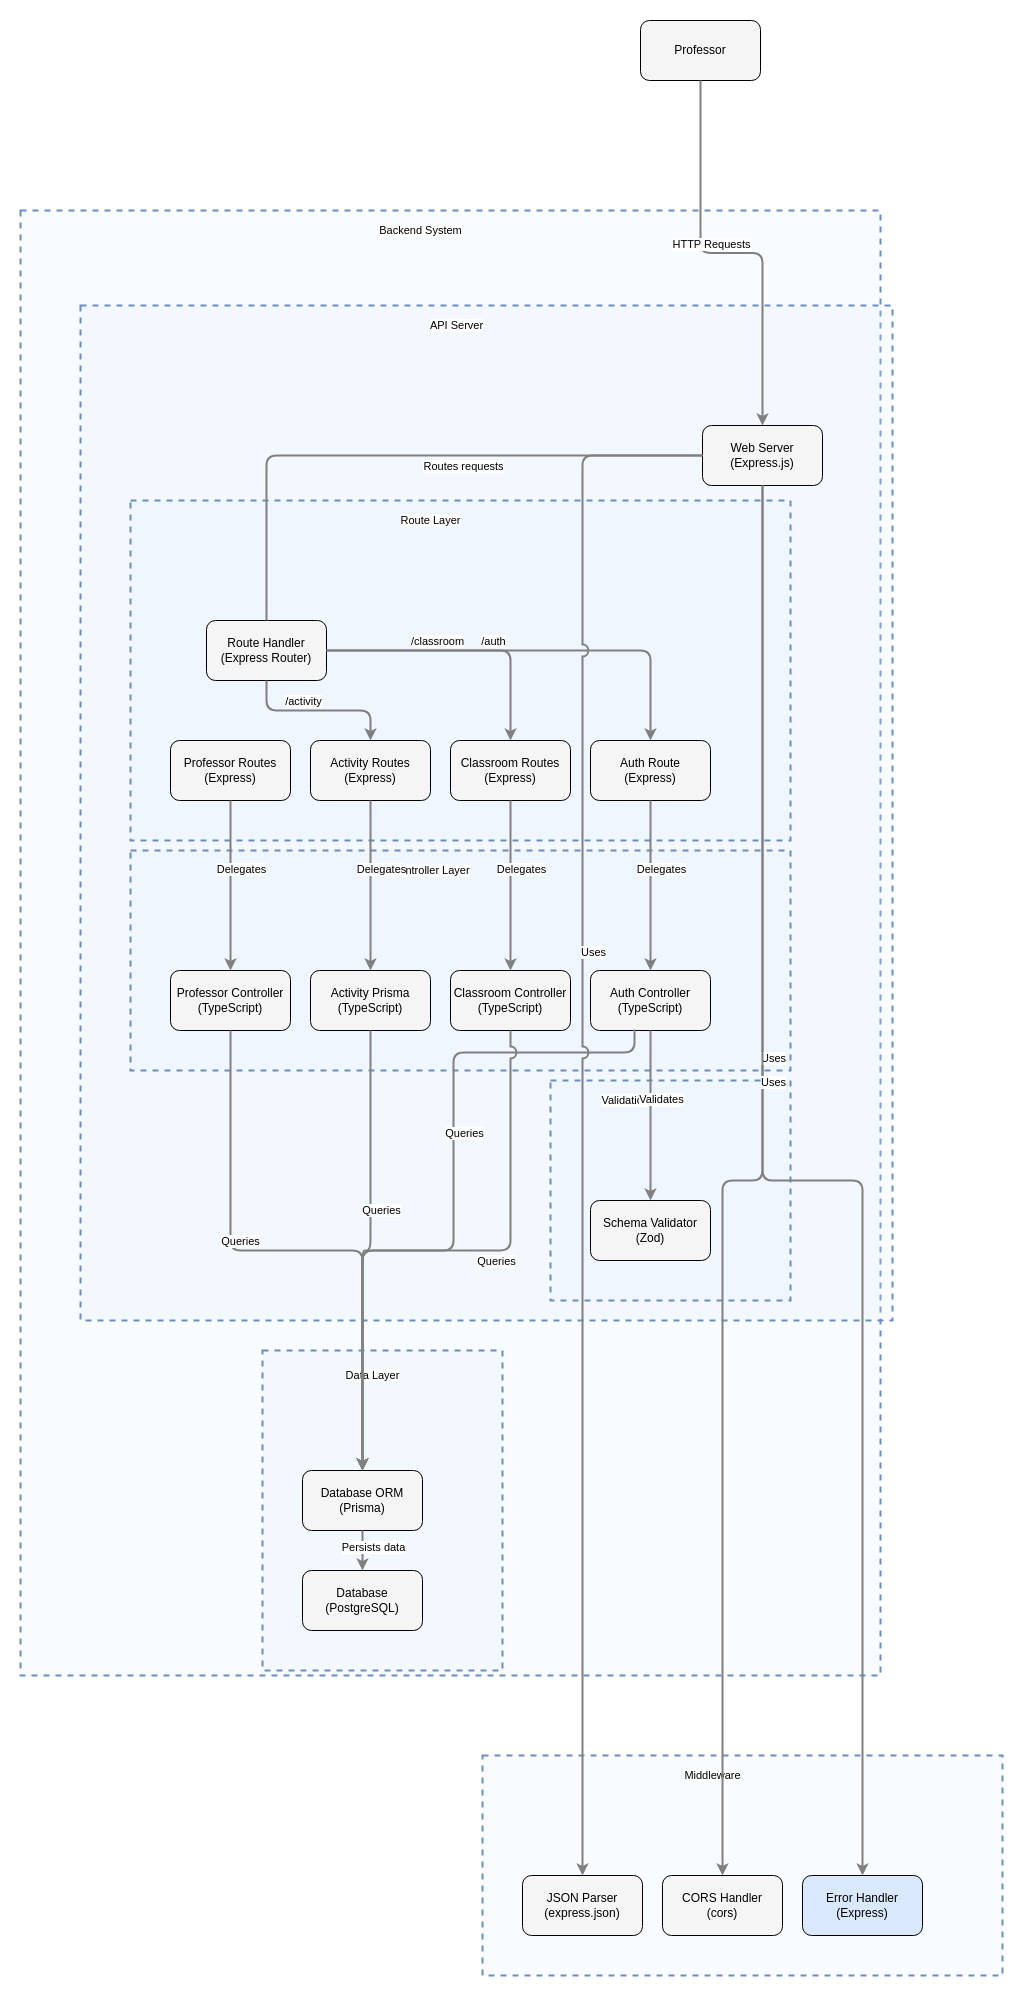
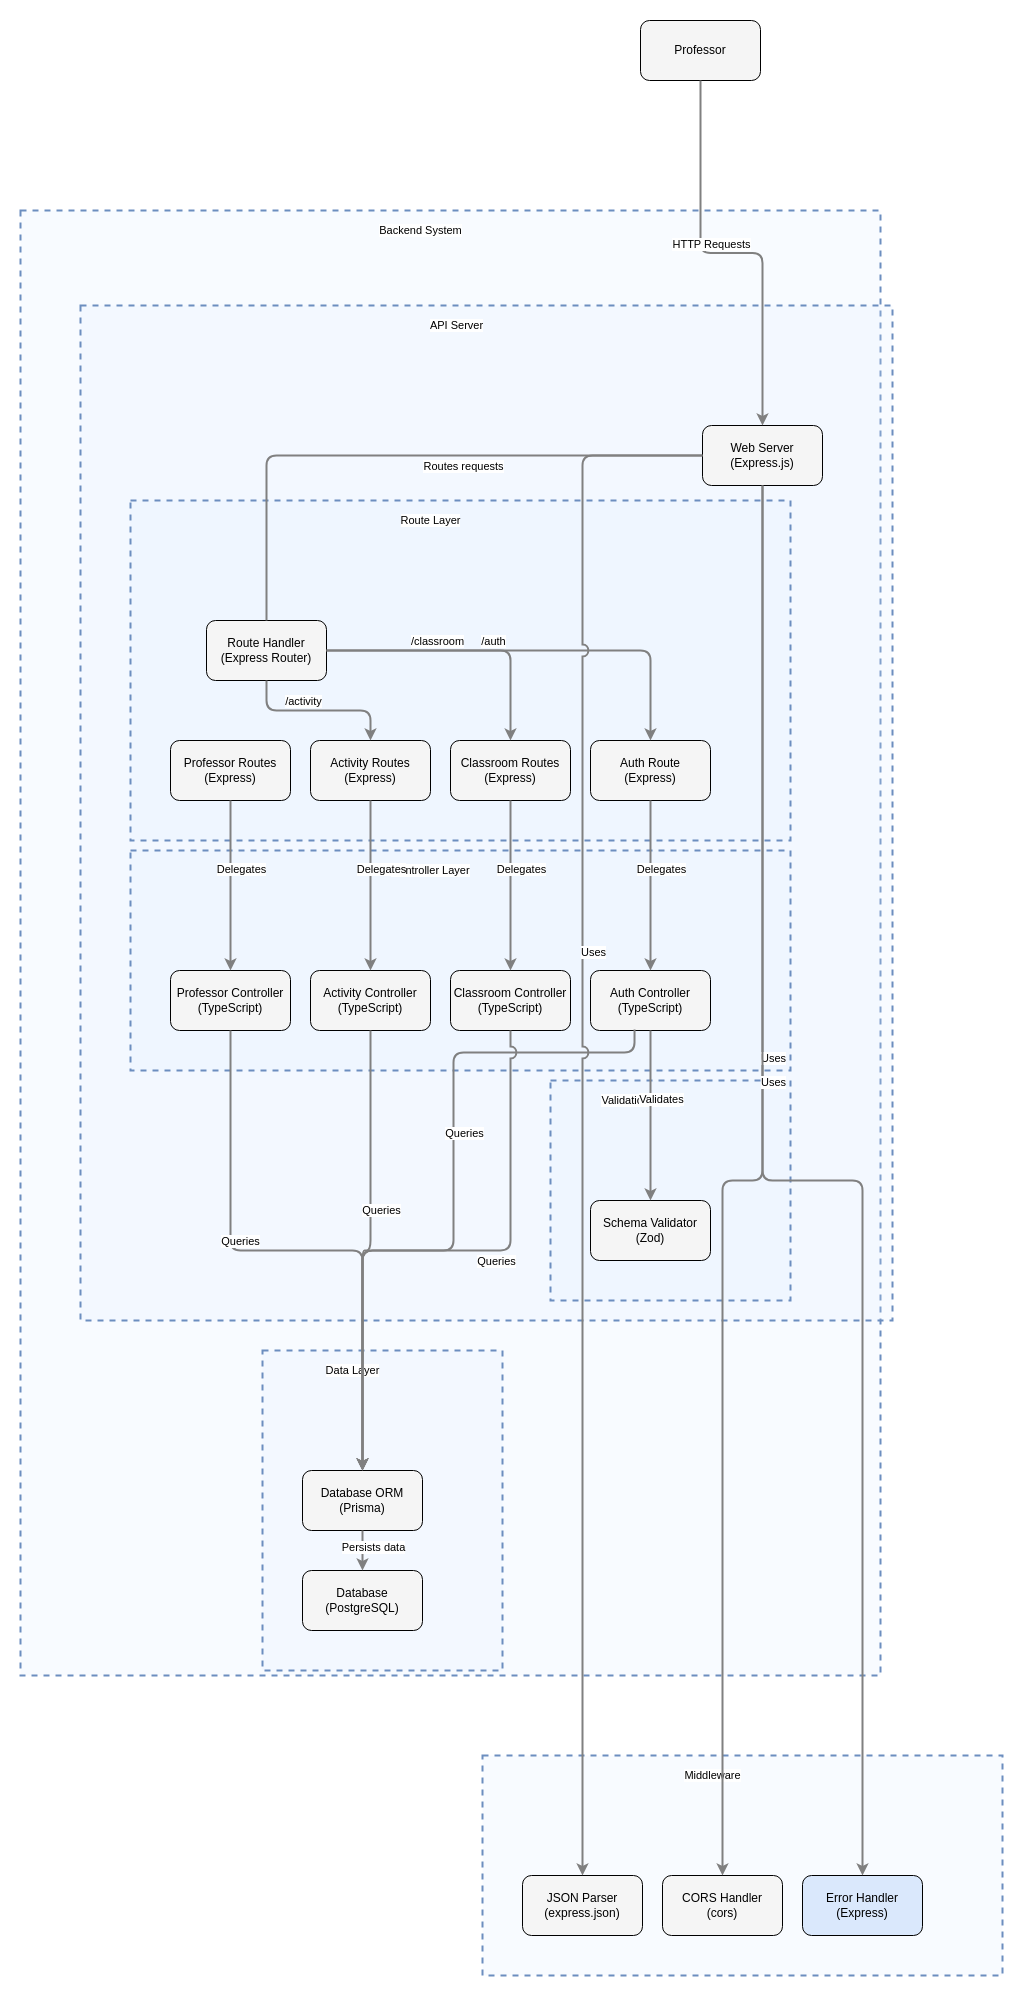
node "Activity Prisma (TypeScript)": label "Activity Prisma (TypeScript)" -> "Activity Controller (TypeScript)"
node "Data Layer": moved (373, 1376) -> (353, 1371)
